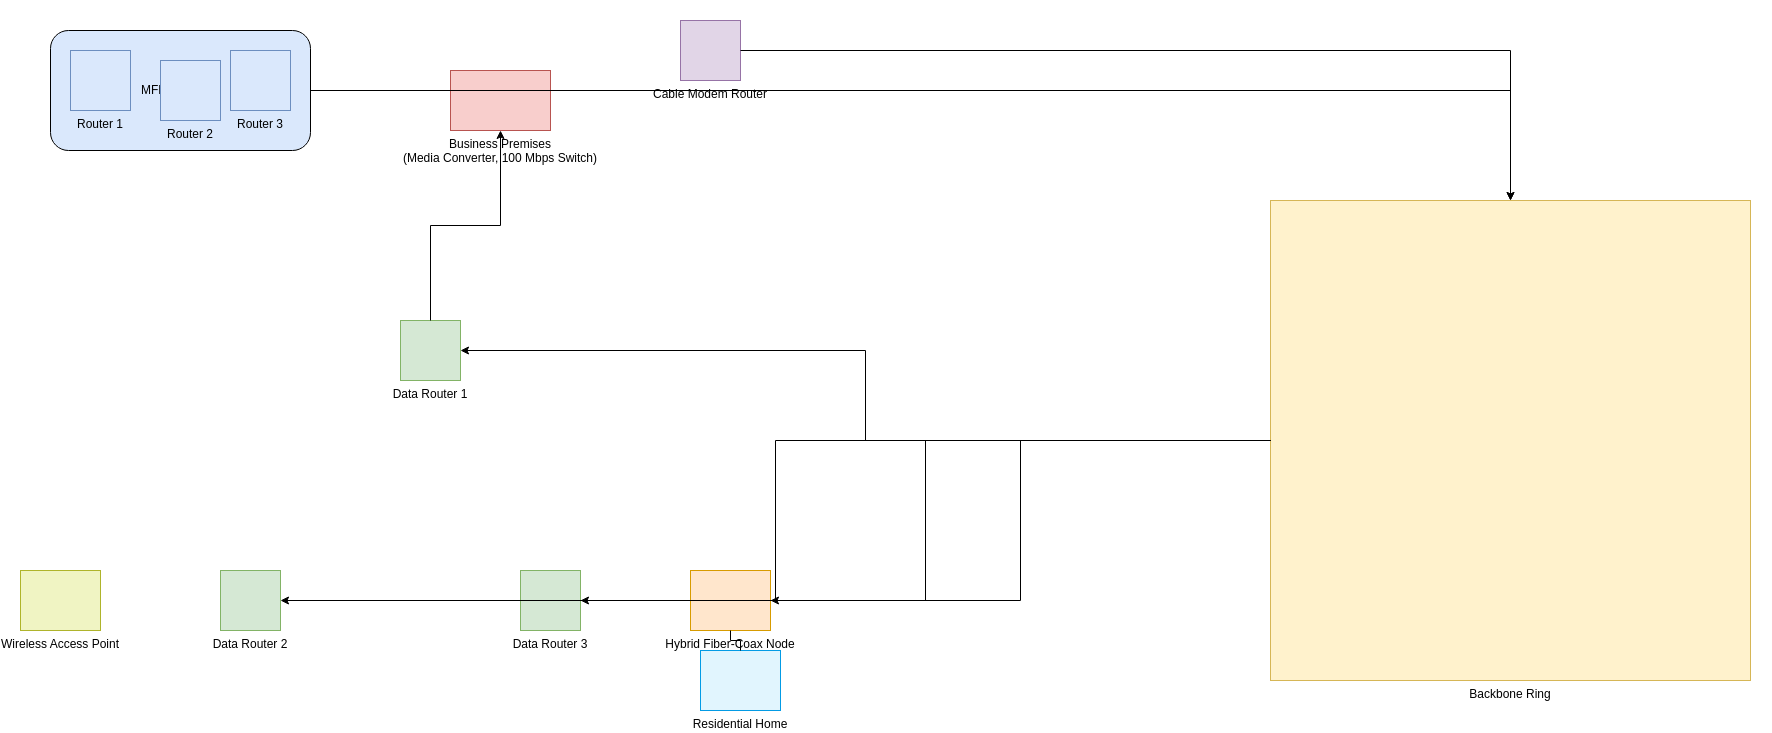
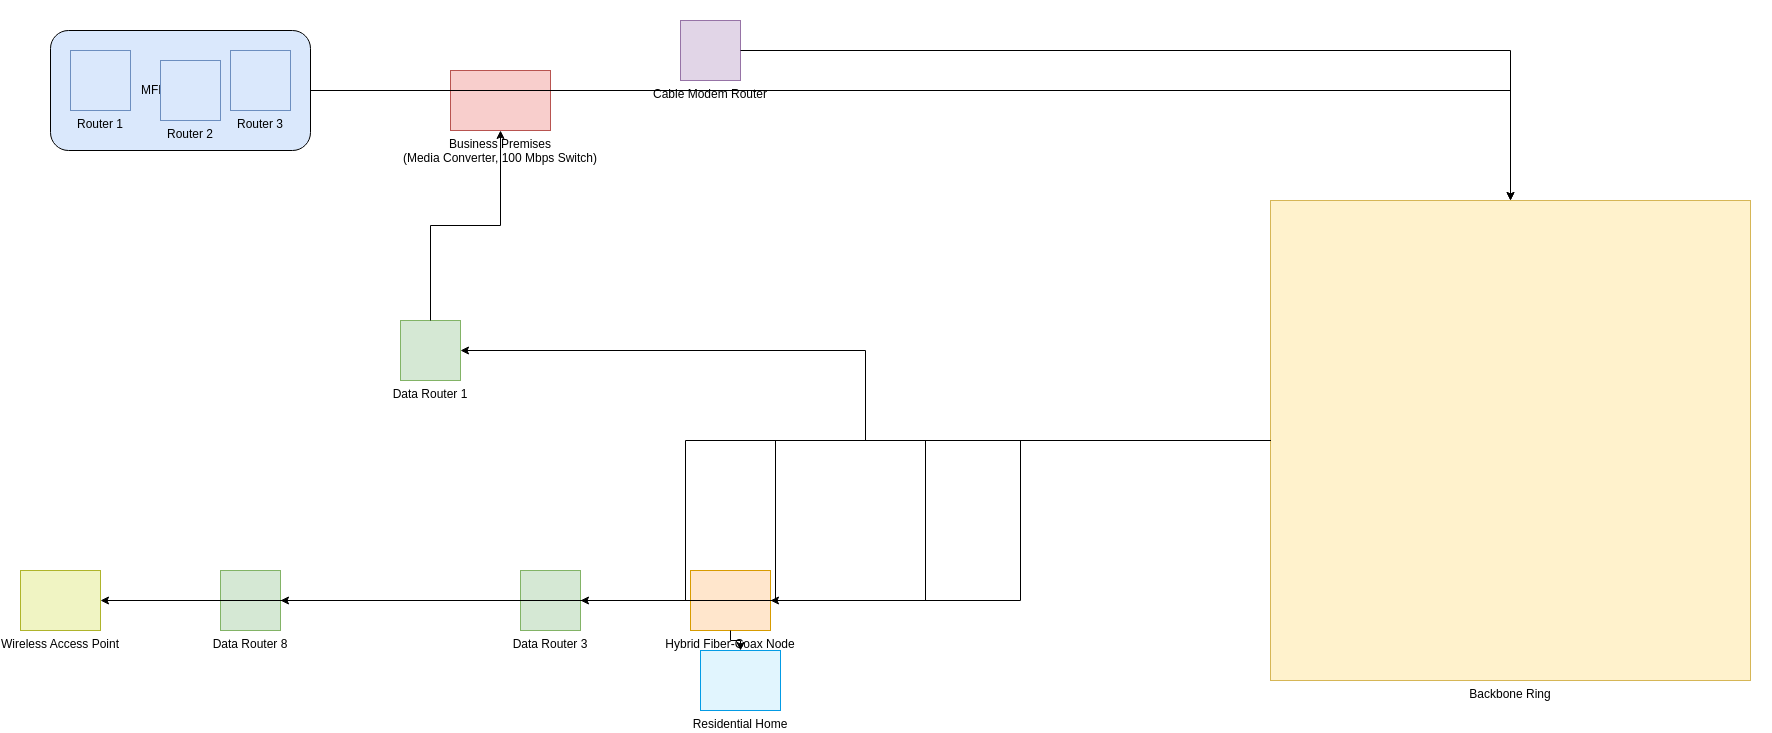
edge "Backbone Ring" -> "Wireless Access Point": added
edge "Hybrid Fiber-Coax Node" -- "Residential Home": arrowhead none -> classic
node "Data Router 2": label "Data Router 2" -> "Data Router 8"
